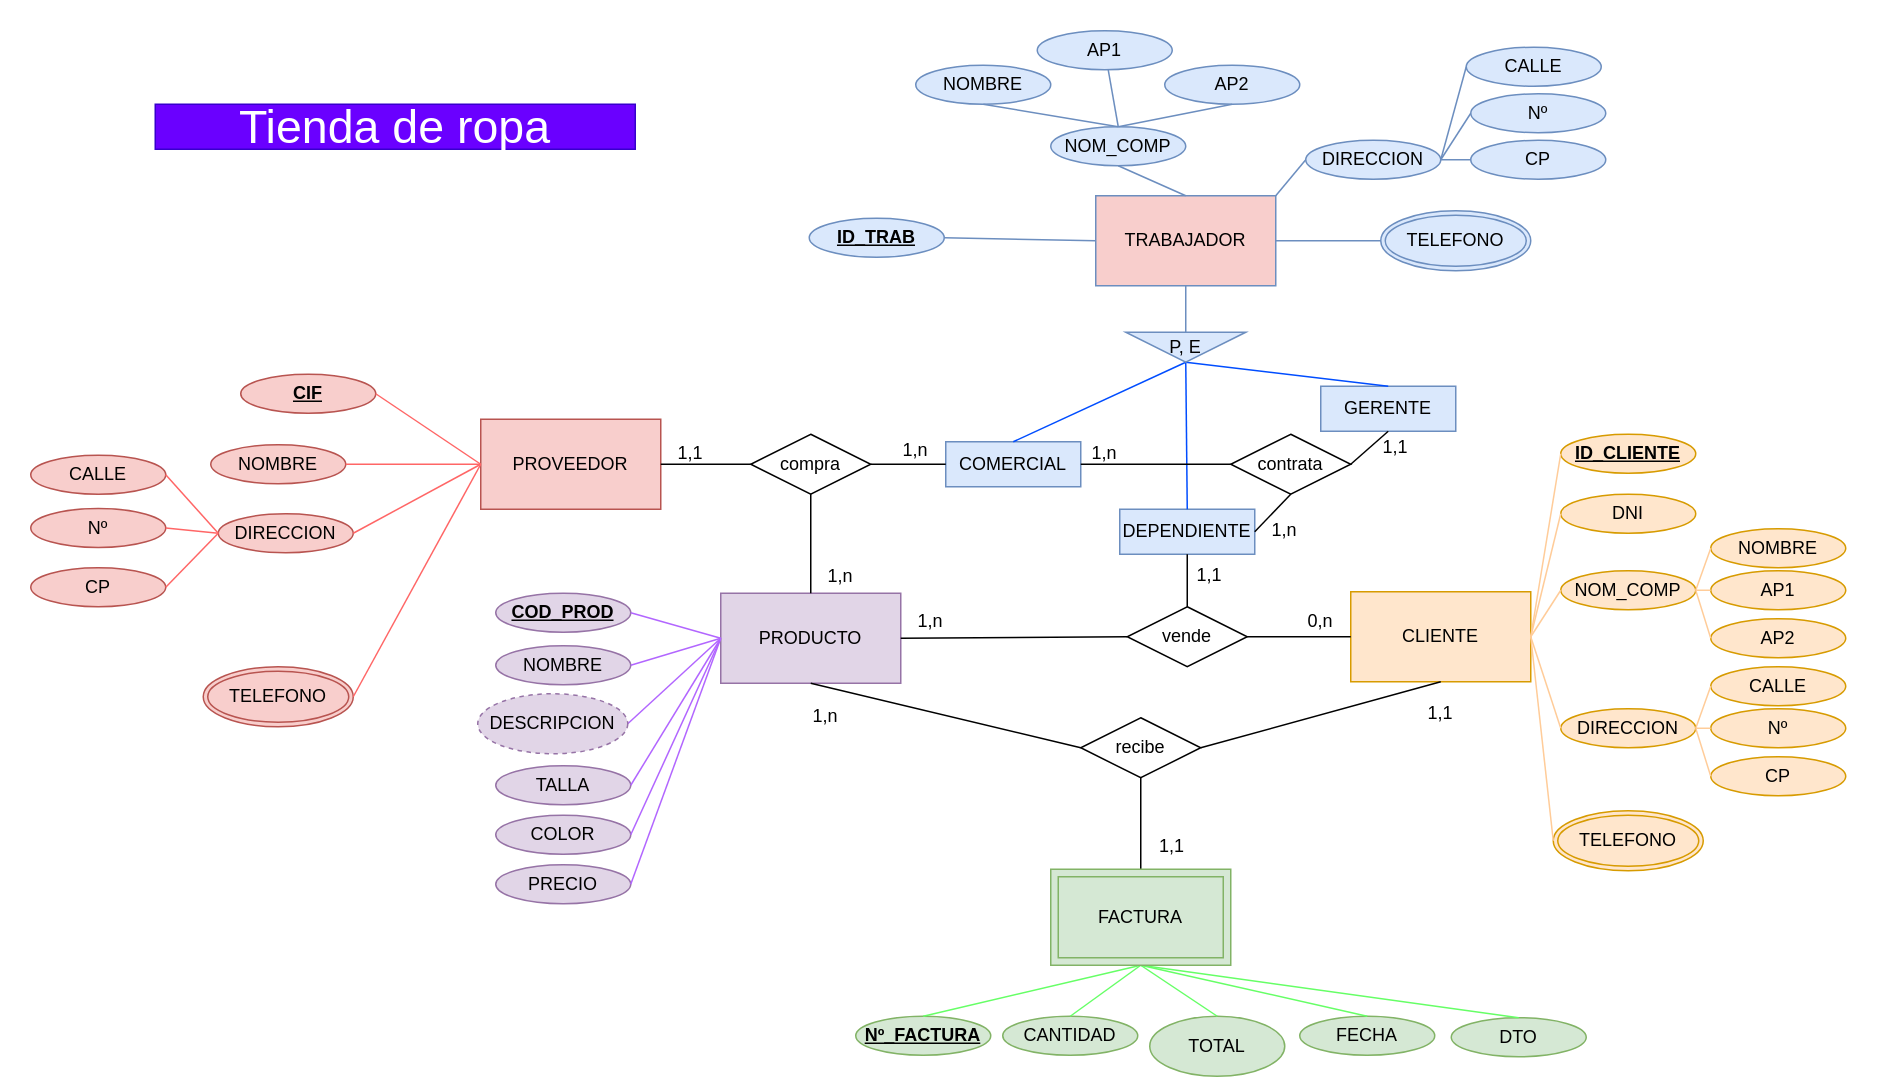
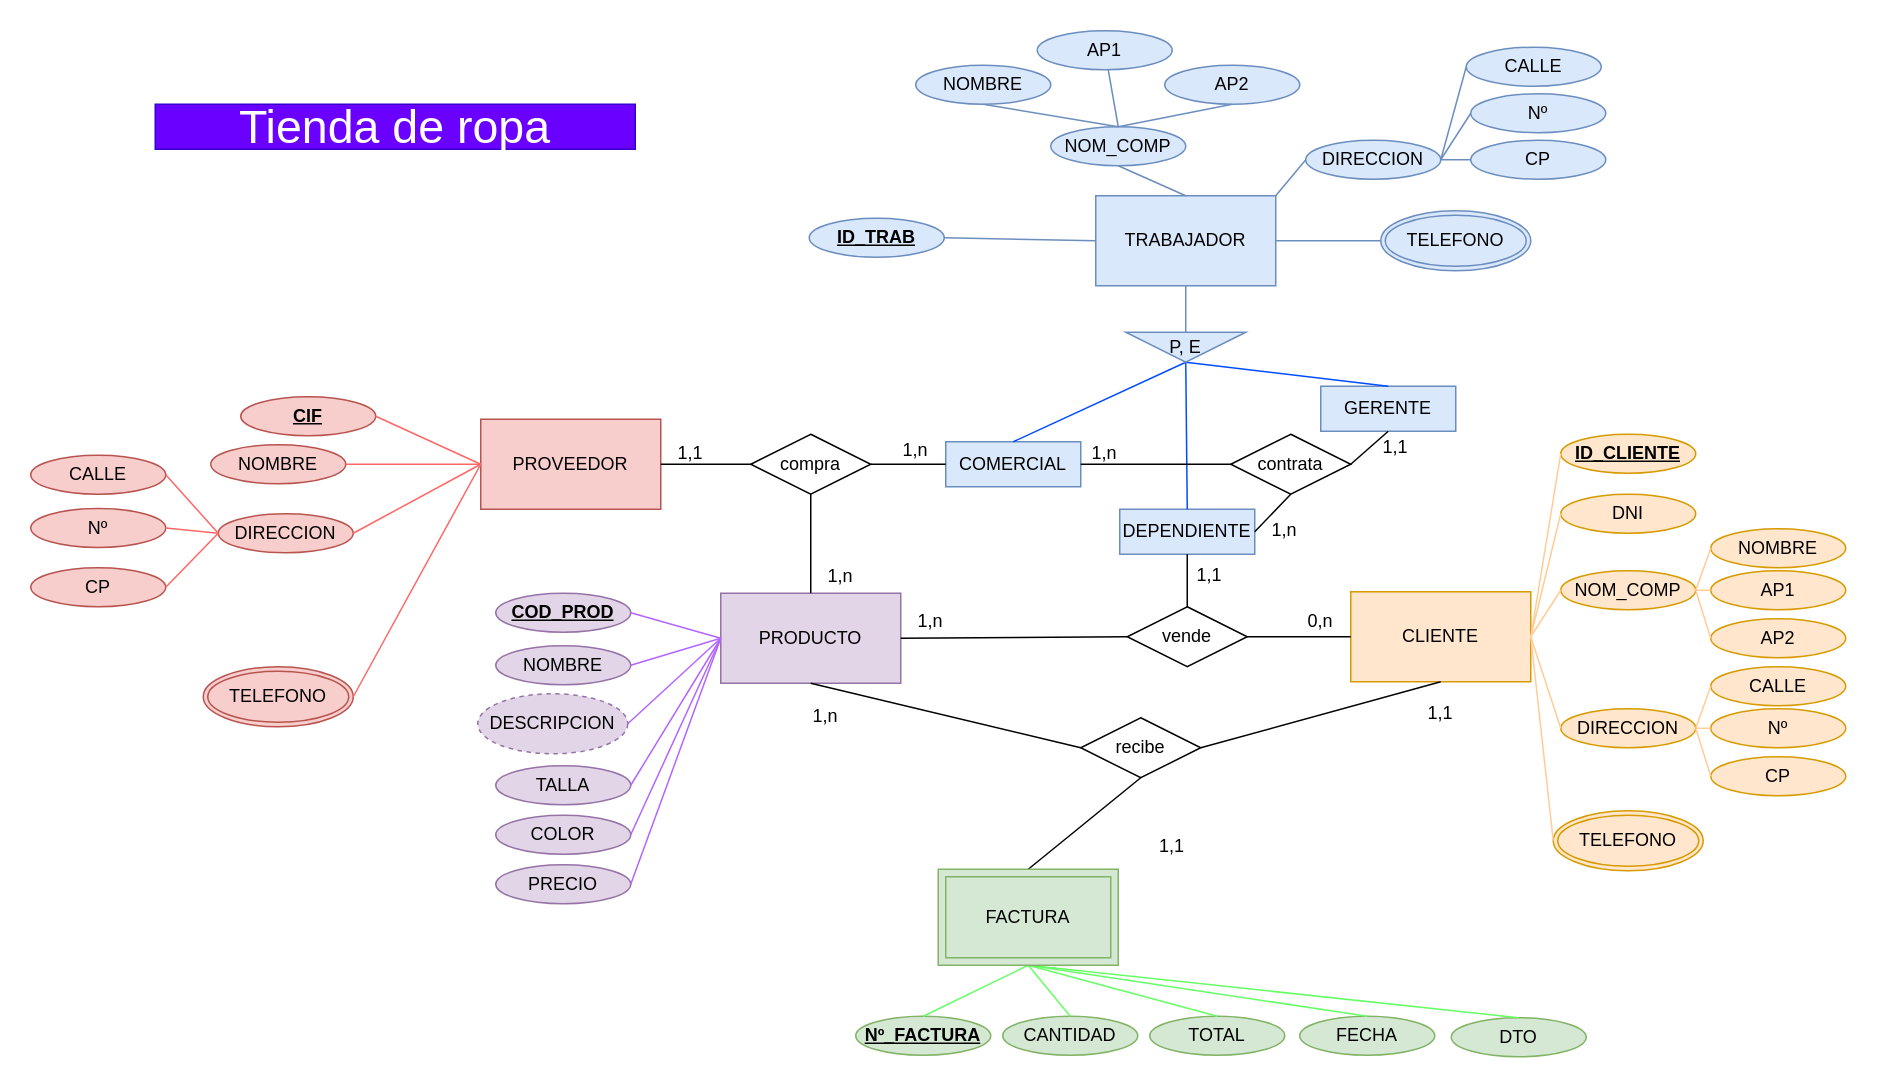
node "TRABAJADOR": fillcolor #f8cecc -> #dae8fc
node "CIF": moved (308, 394) -> (308, 416)
node "FACTURA": moved (1141, 917) -> (1028, 917)
node "TOTAL": size 135x60 -> 135x39
